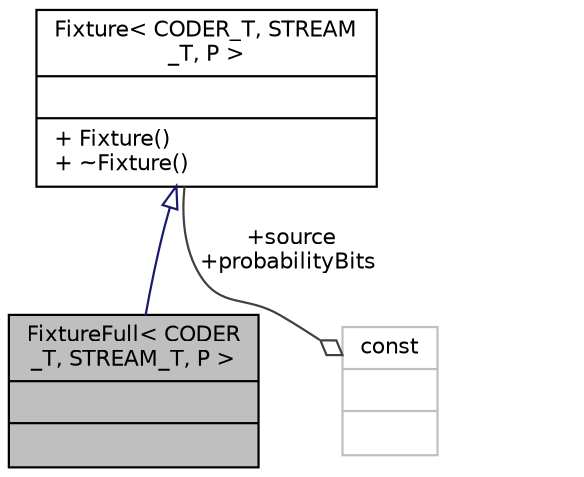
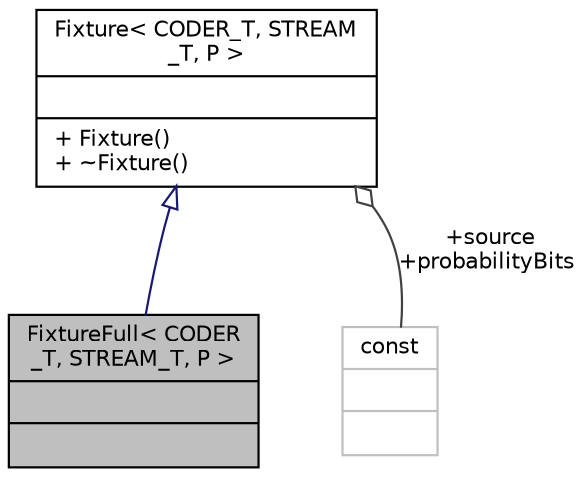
edge "Fixture< CODER_T, STREAM" -> "const": reversed
